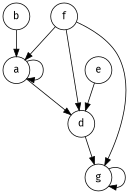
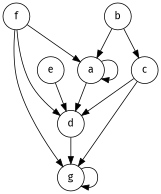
node "c": added
